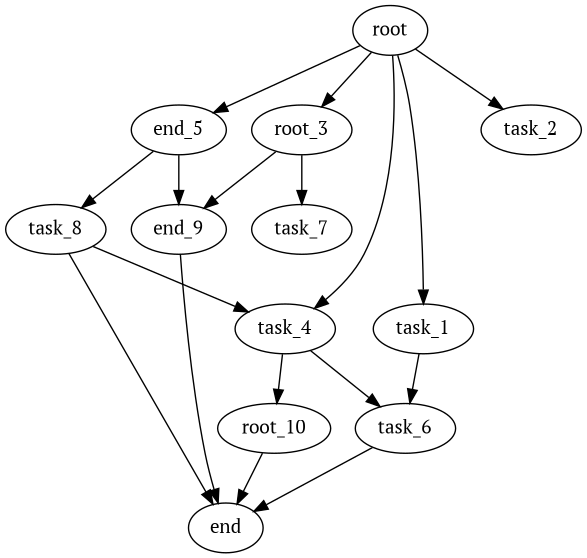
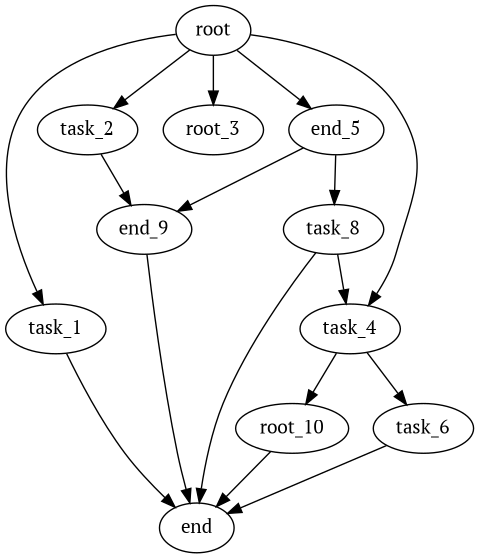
edge "root_3" -> "end_9": now "task_2" -> "end_9"
node "task_7": removed
edge "task_1" -> "task_6": now "task_1" -> "end"
